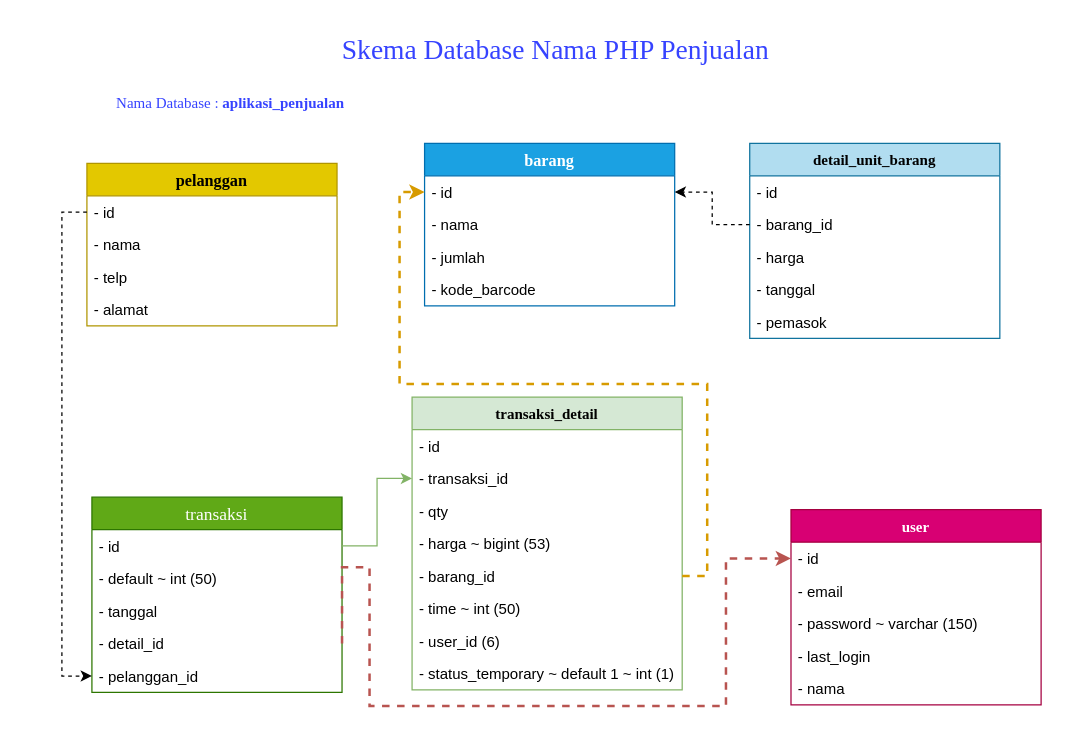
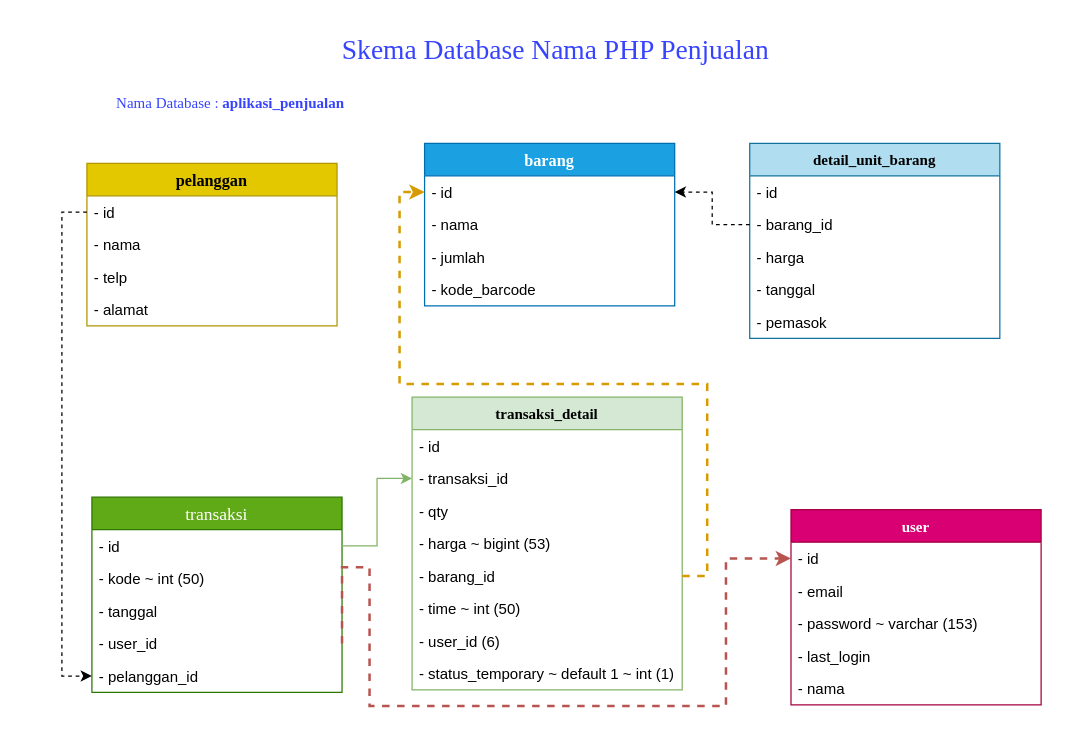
node "- default ~ int (50)": label "- default ~ int (50)" -> "- kode ~ int (50)"
node "- password ~ varchar (150)": label "- password ~ varchar (150)" -> "- password ~ varchar (153)"
node "- detail_id": label "- detail_id" -> "- user_id"
